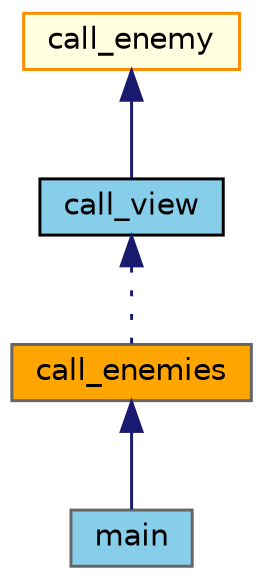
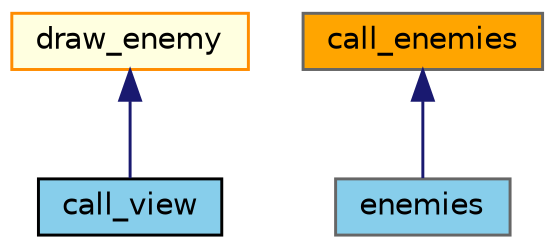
node "call_enemy": label "call_enemy" -> "draw_enemy"
edge "call_enemies" -> "call_view": removed
node "main": label "main" -> "enemies"
